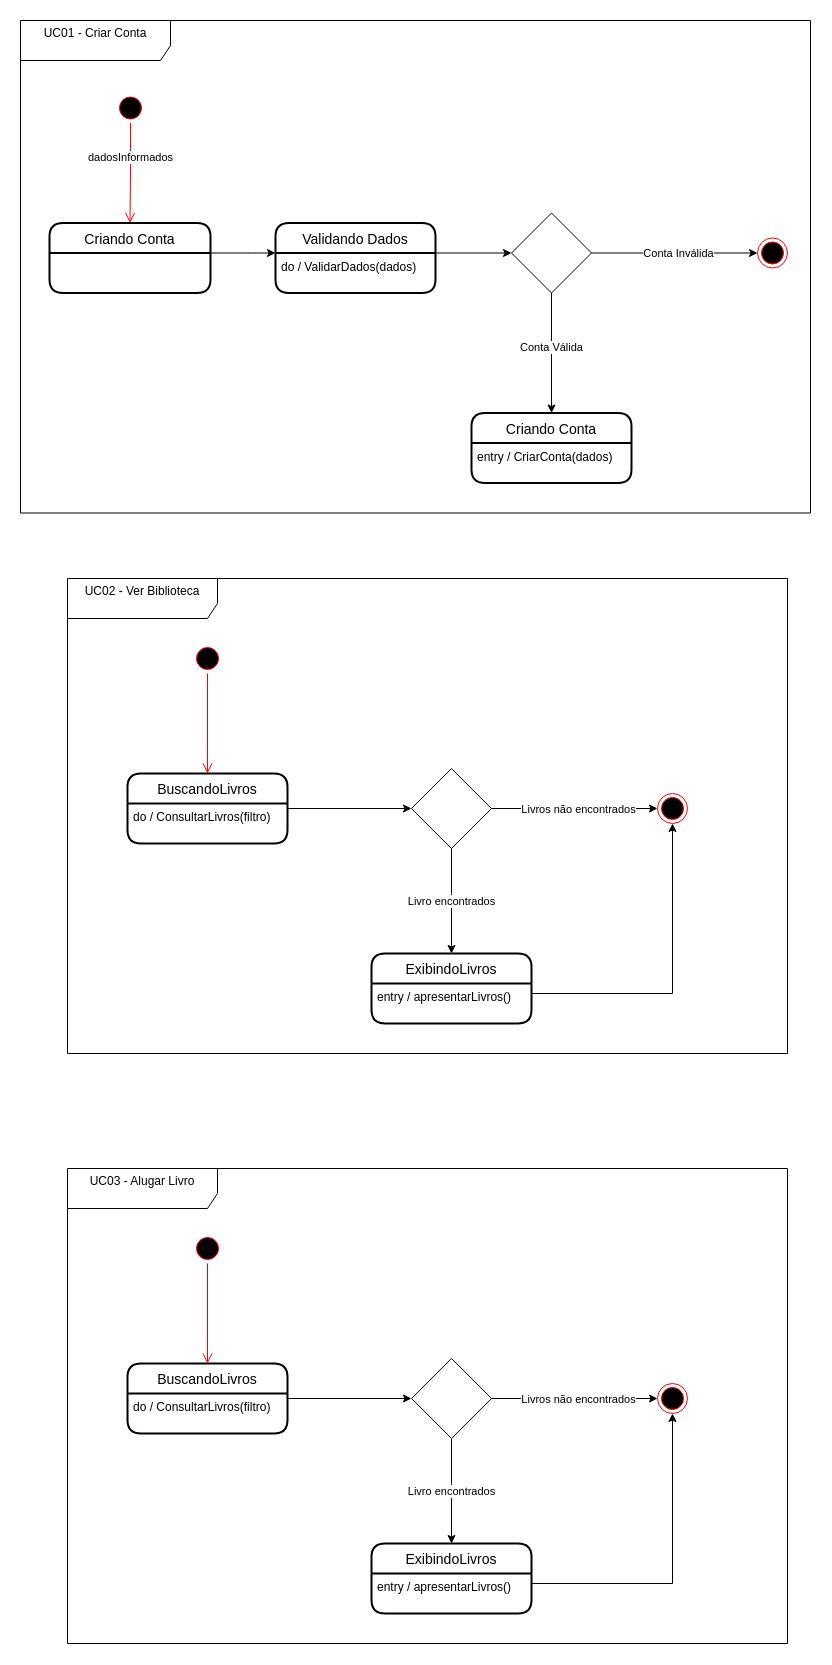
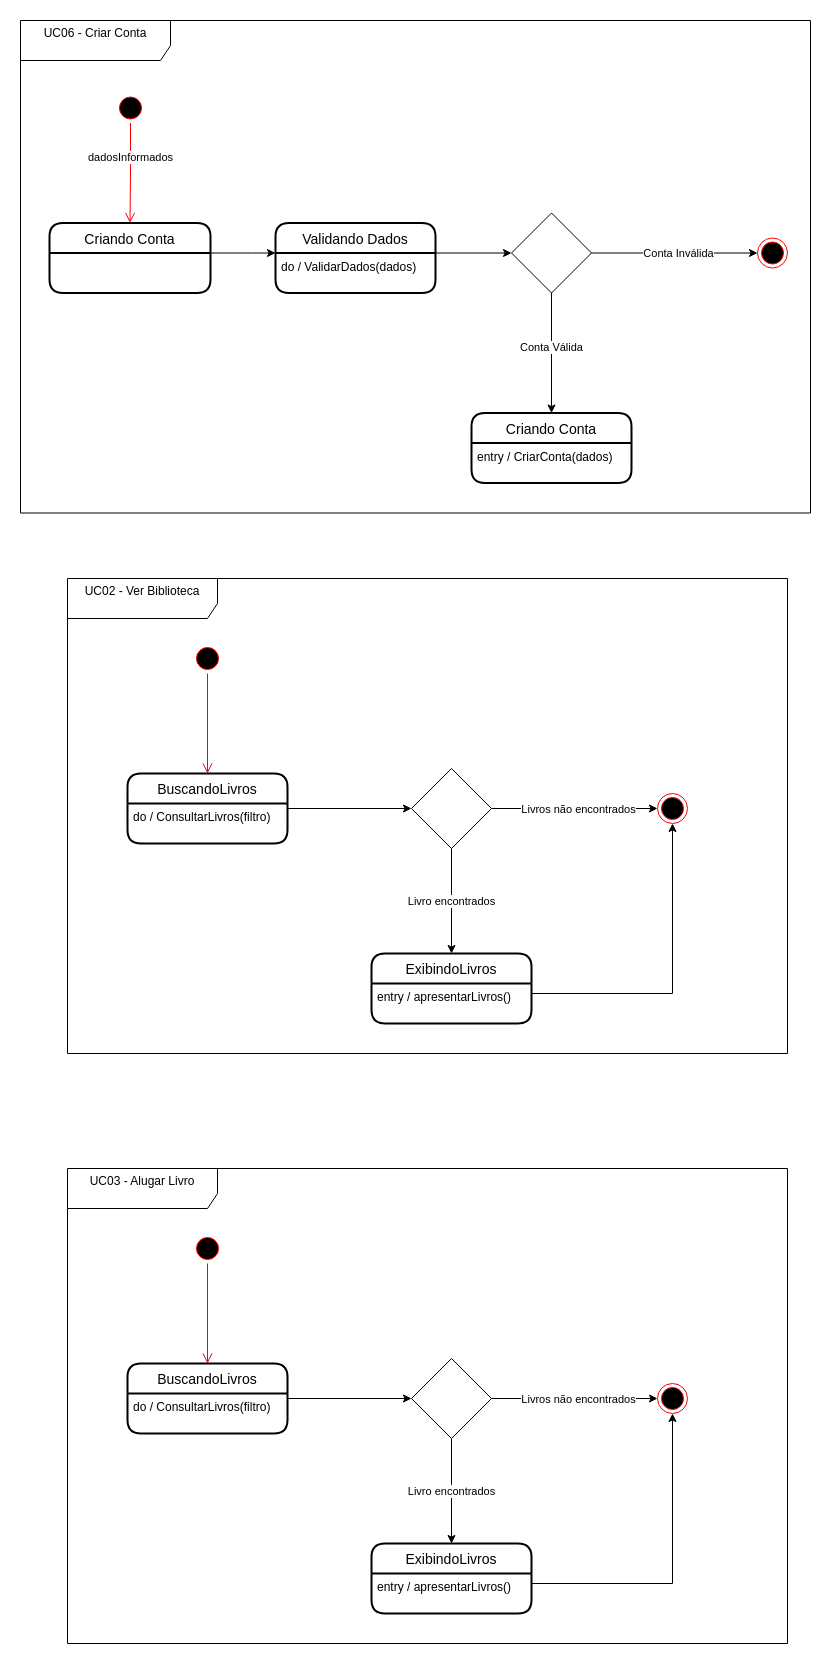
node "UC01 - Criar Conta": label "UC01 - Criar Conta" -> "UC06 - Criar Conta"
